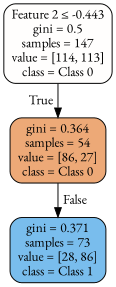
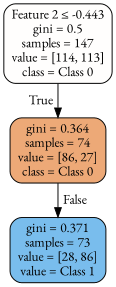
node "gini = 0.364": text "samples = 54" -> "samples = 74"
node "gini = 0.371": text "class = Class 1" -> "value = Class 1"
